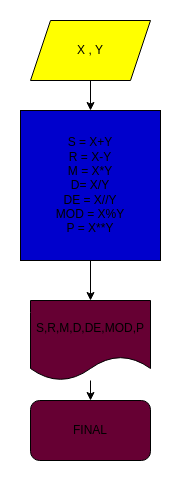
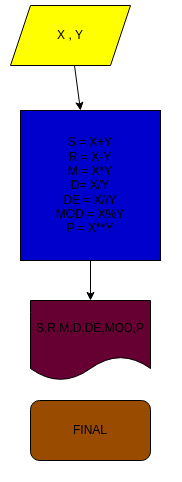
node "X , Y": moved (91, 51) -> (71, 36)
edge "S,R,M,D,DE,MOD,P" -> "FINAL": removed
node "FINAL": fillcolor #660033 -> #994c00
